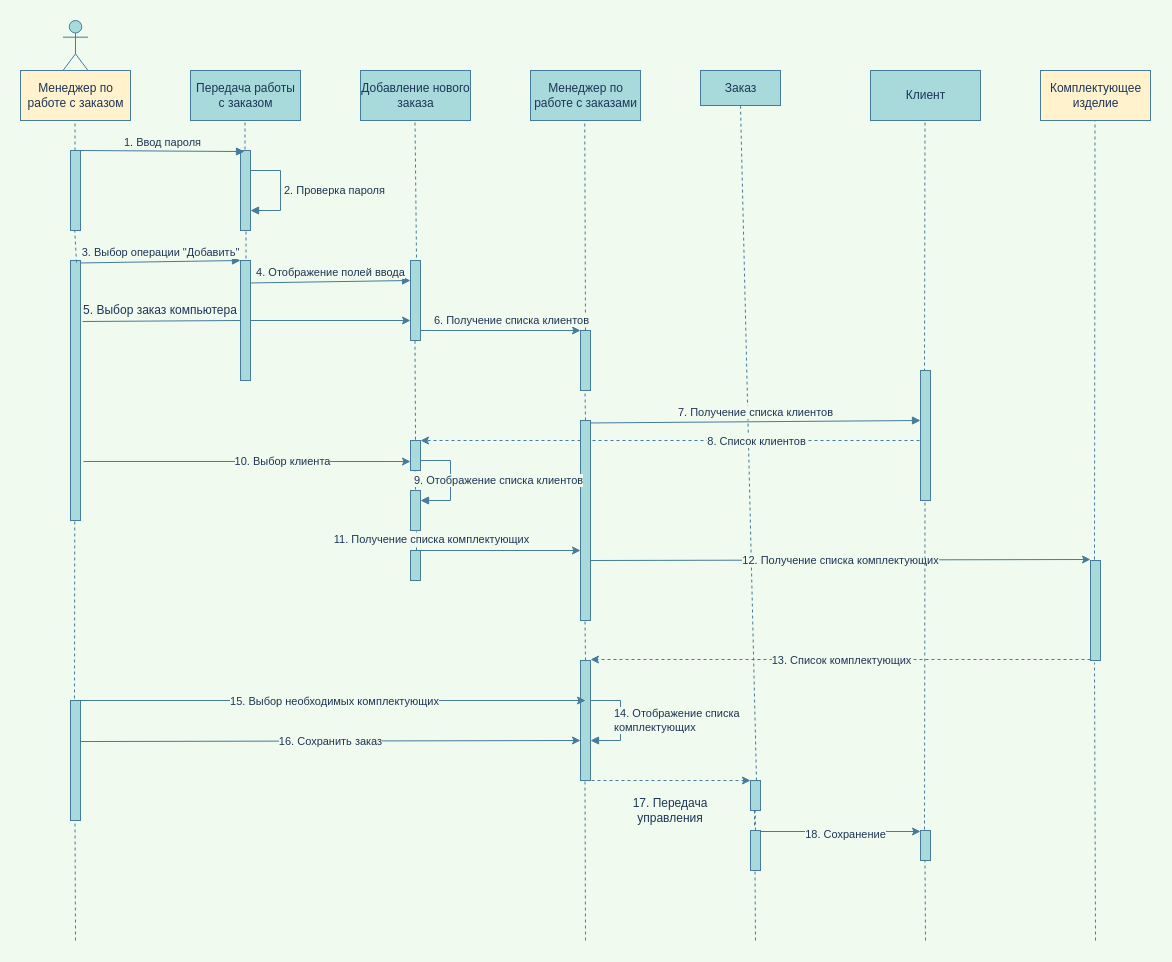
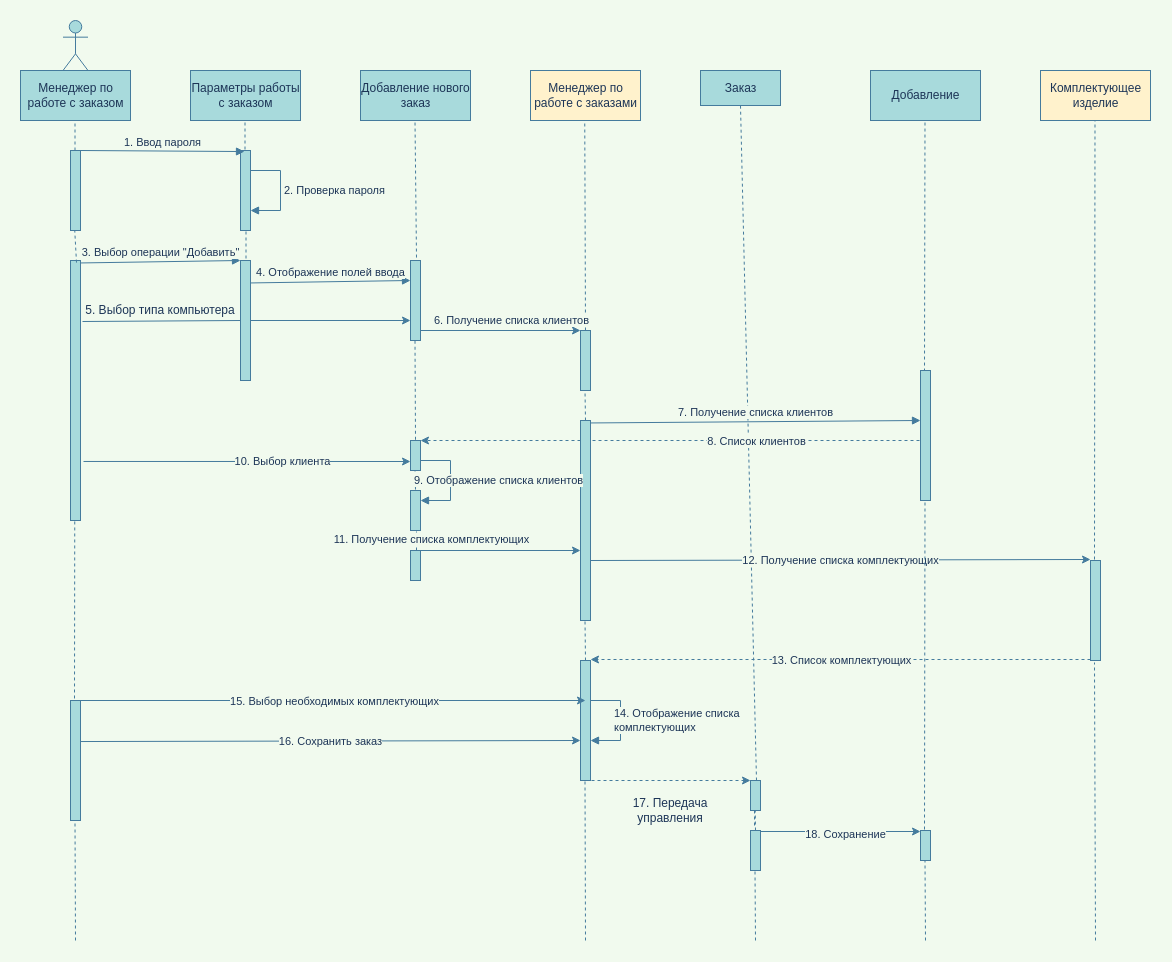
node "Менеджер по работе с заказом": fillcolor #fff2cc -> #a8dadc
node "Передача работы с заказом": label "Передача работы с заказом" -> "Параметры работы с заказом"
node "Добавление нового заказа": label "Добавление нового заказа" -> "Добавление нового заказ"
node "Менеджер по работе с заказами": fillcolor #a8dadc -> #fff2cc
node "Клиент": label "Клиент" -> "Добавление"
node "5. Выбор заказ компьютера": label "5. Выбор заказ компьютера" -> "5. Выбор типа компьютера"
